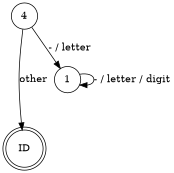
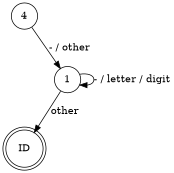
edge "4" -> "1": label "- / letter" -> "- / other"
edge "4" -> "ID": now "1" -> "ID"
